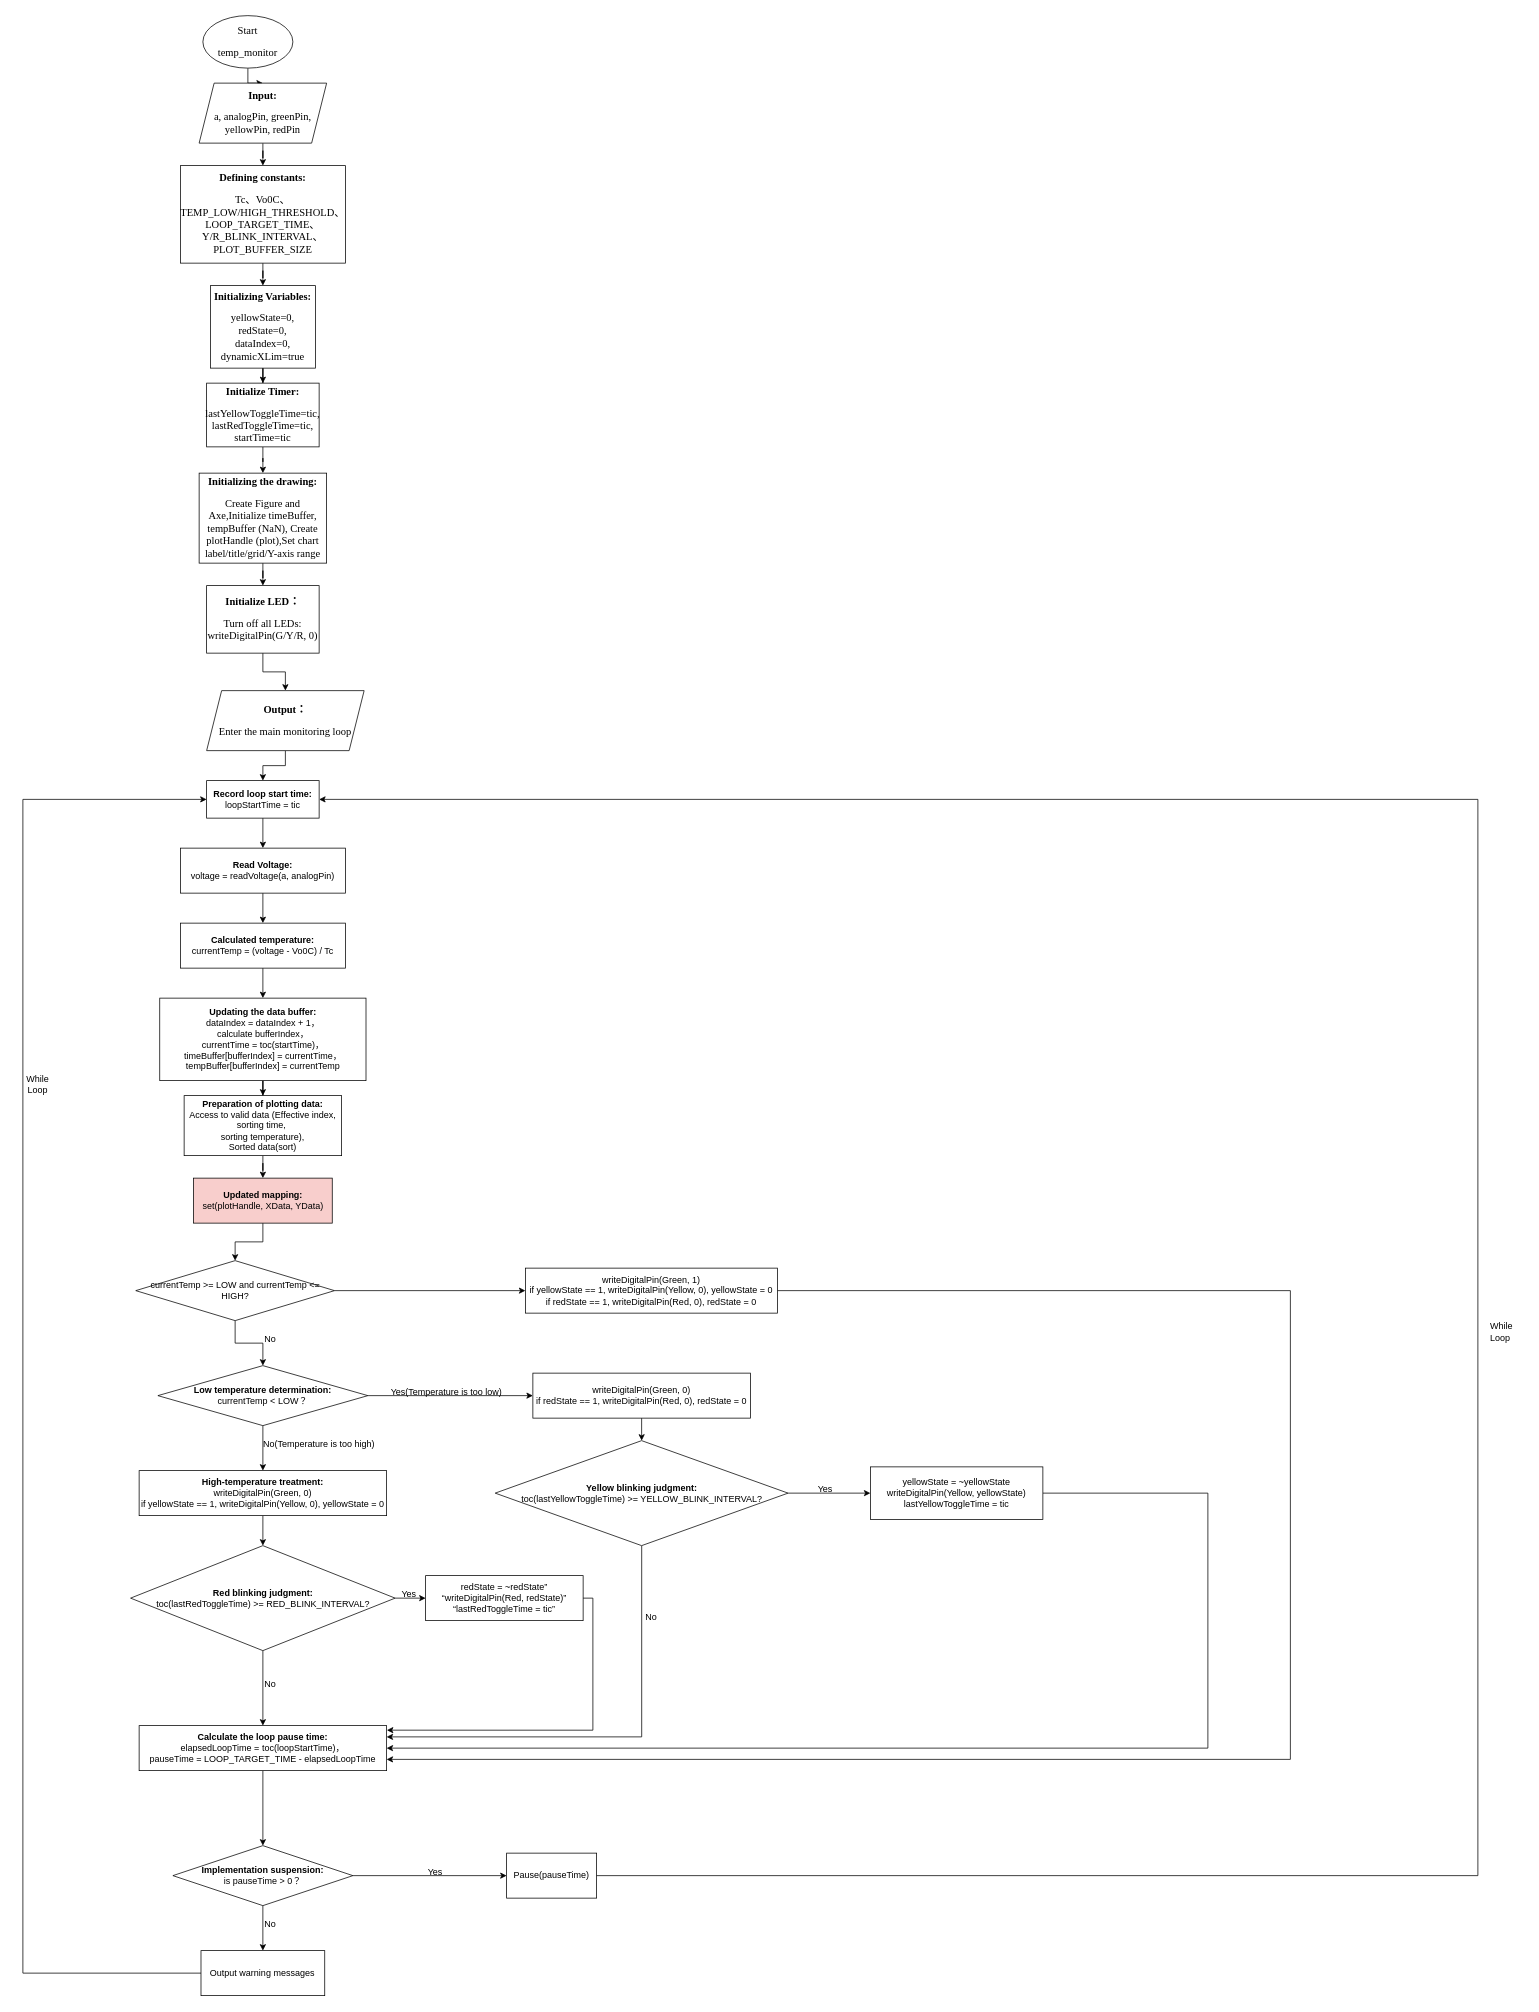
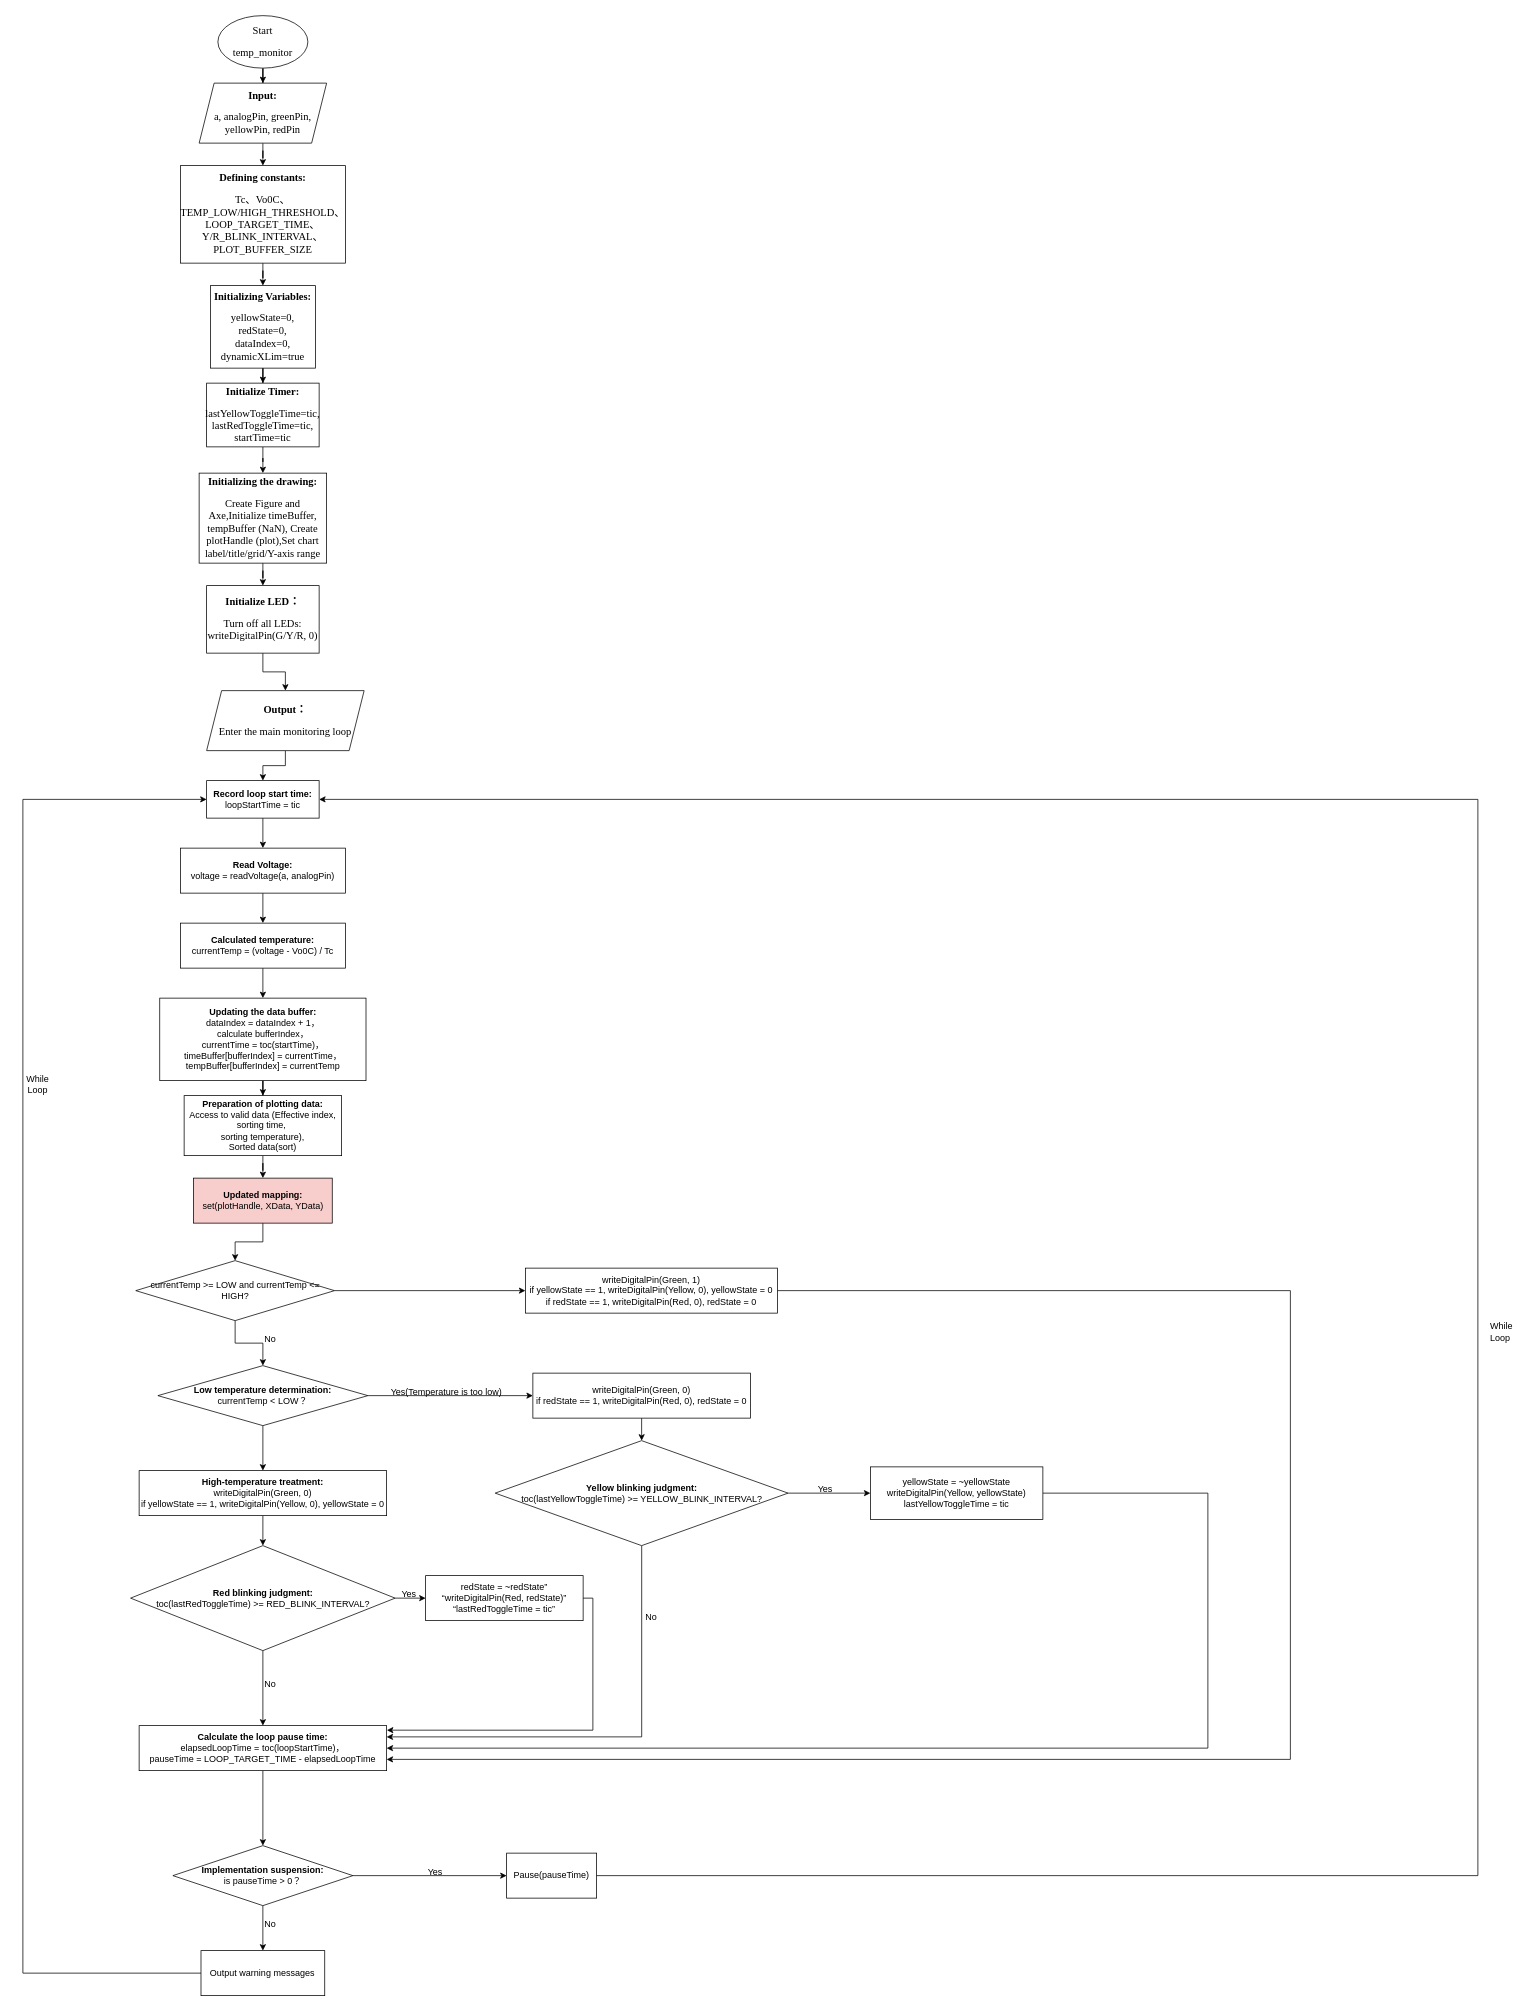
node "Start temp_monitor": moved (248, 42) -> (263, 42)
node "No(Temperature is too high)": removed
